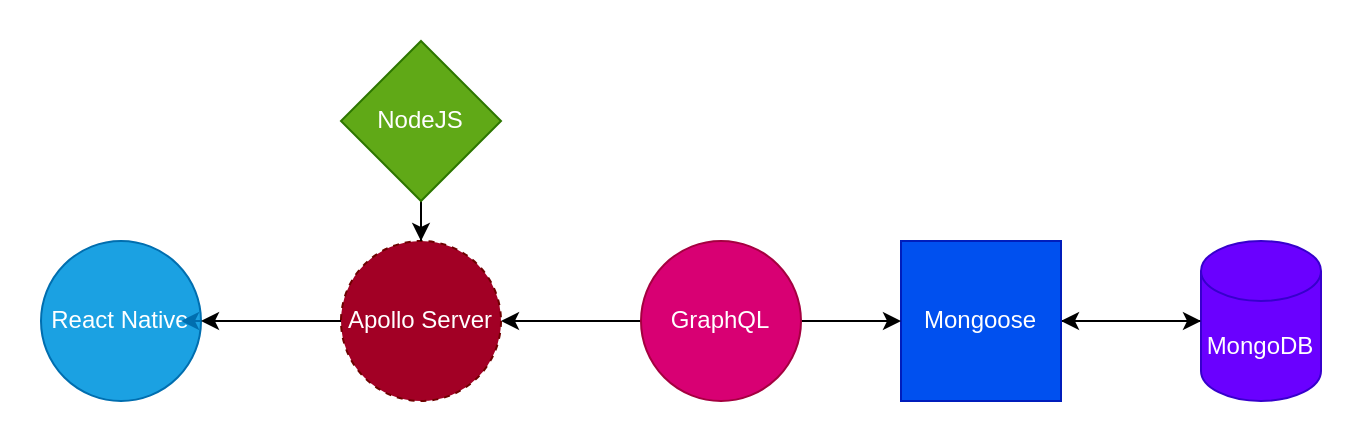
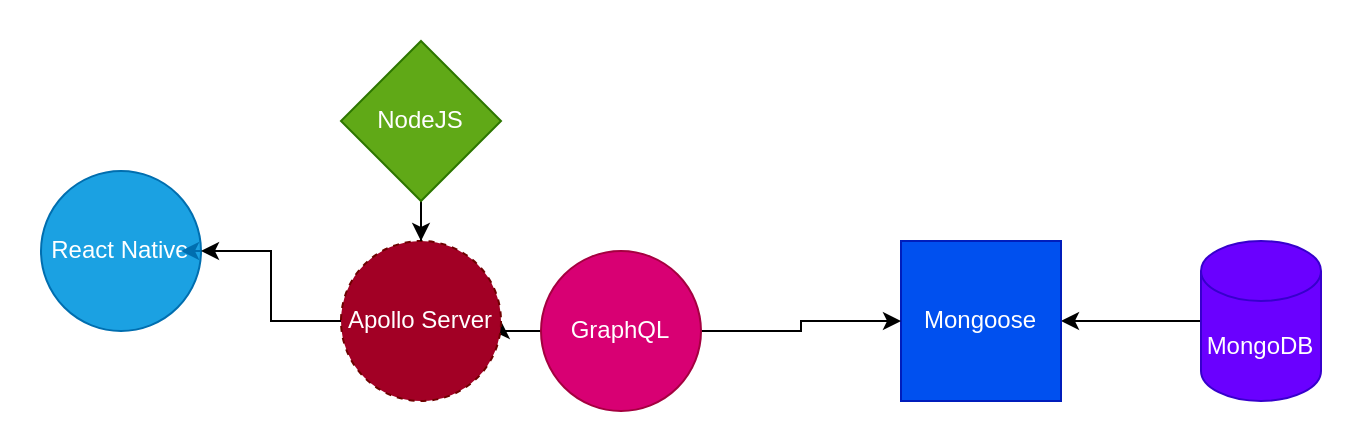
node "React Native": moved (121, 321) -> (121, 251)
node "GraphQL": moved (721, 321) -> (621, 331)
edge "Mongoose" -> "MongoDB": removed
